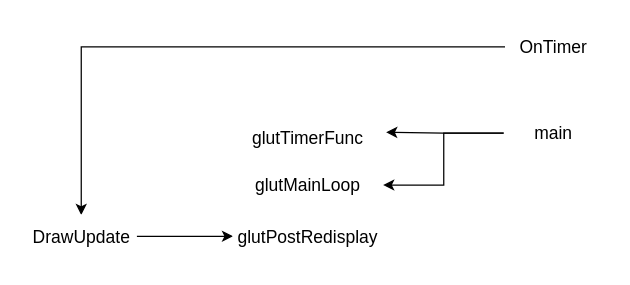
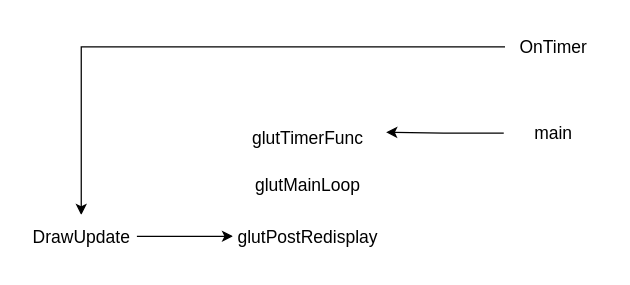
edge "main" -> "glutMainLoop": removed
